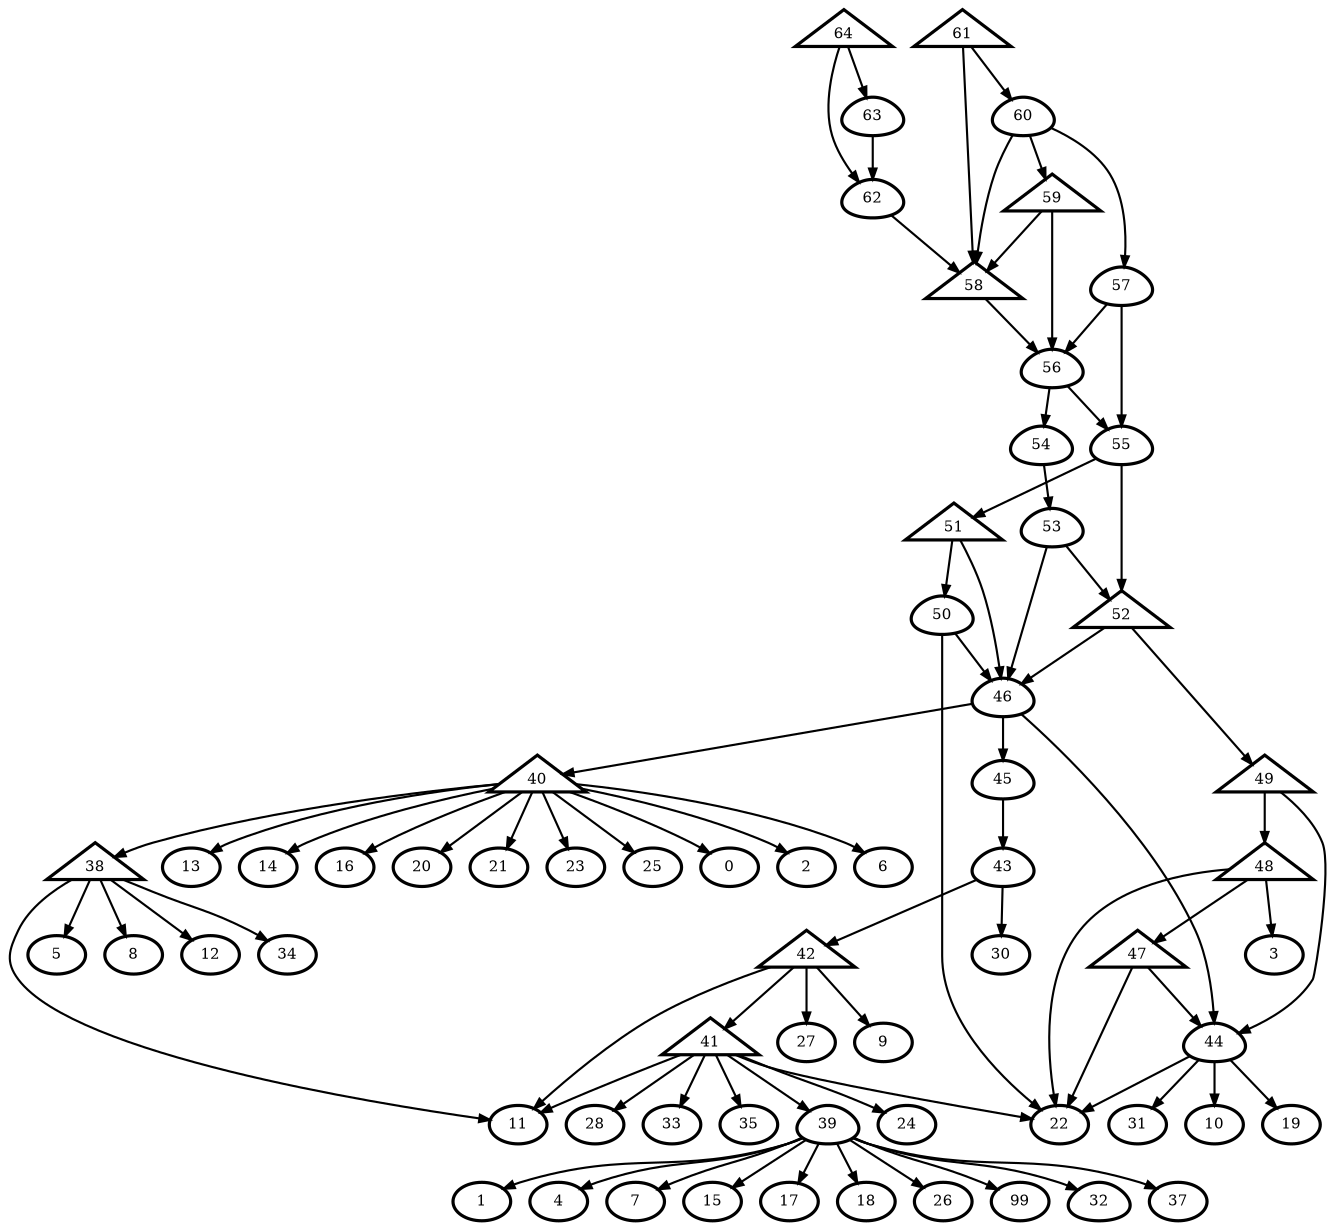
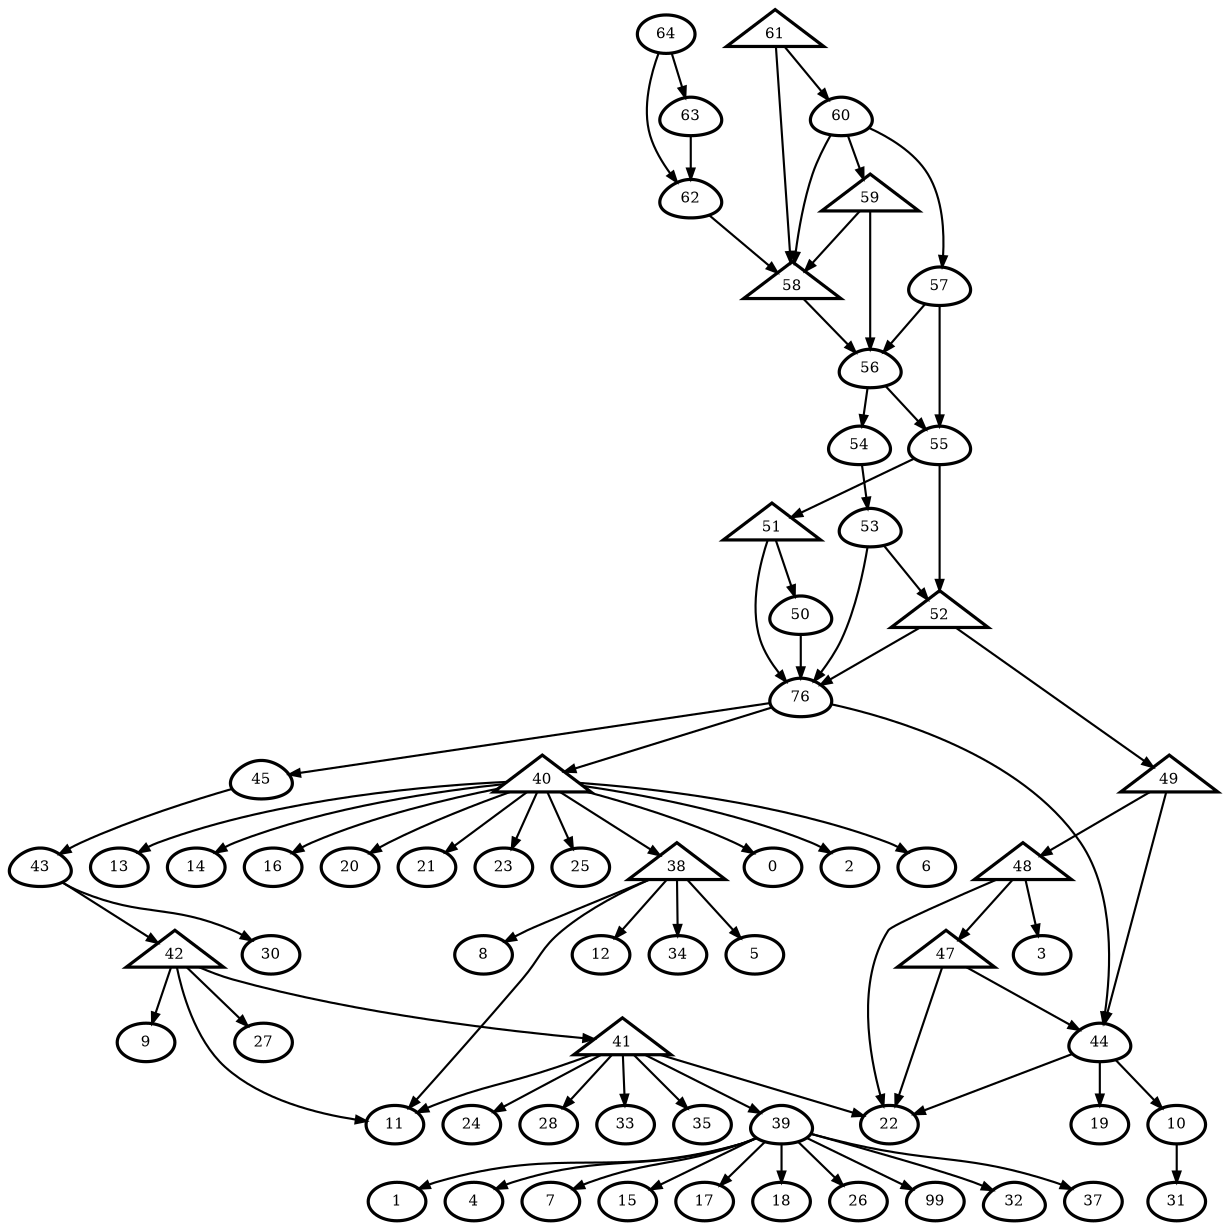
node "64": shape triangle -> ellipse
node "46": label "46" -> "76"
edge "50" -> "22": removed
edge "44" -> "31": now "10" -> "31"
